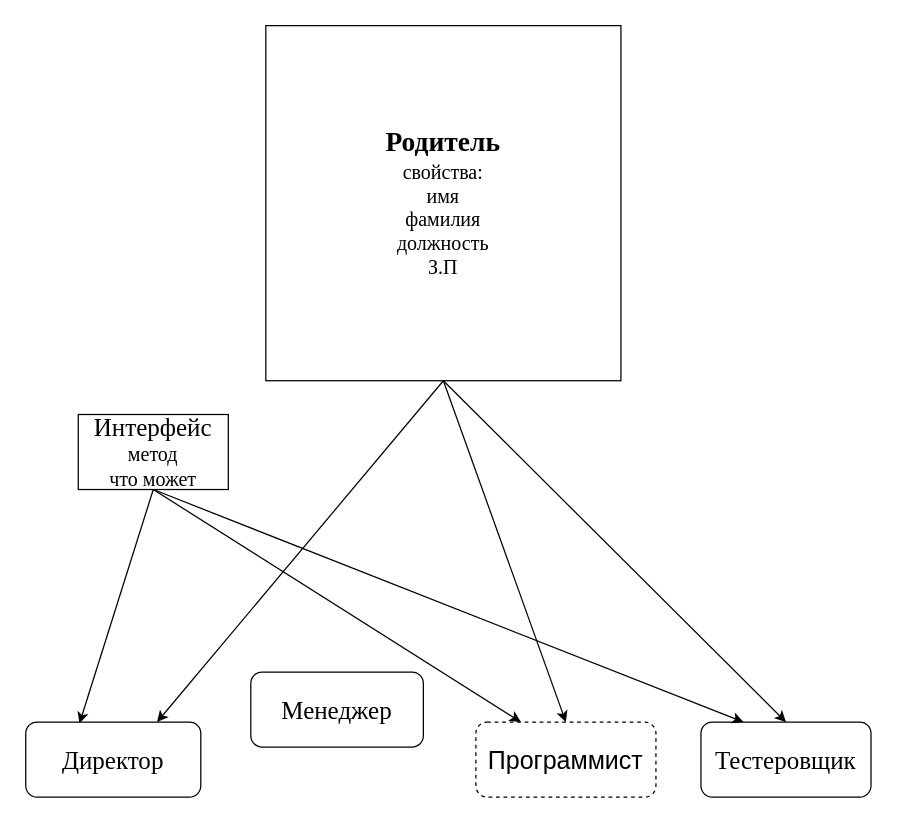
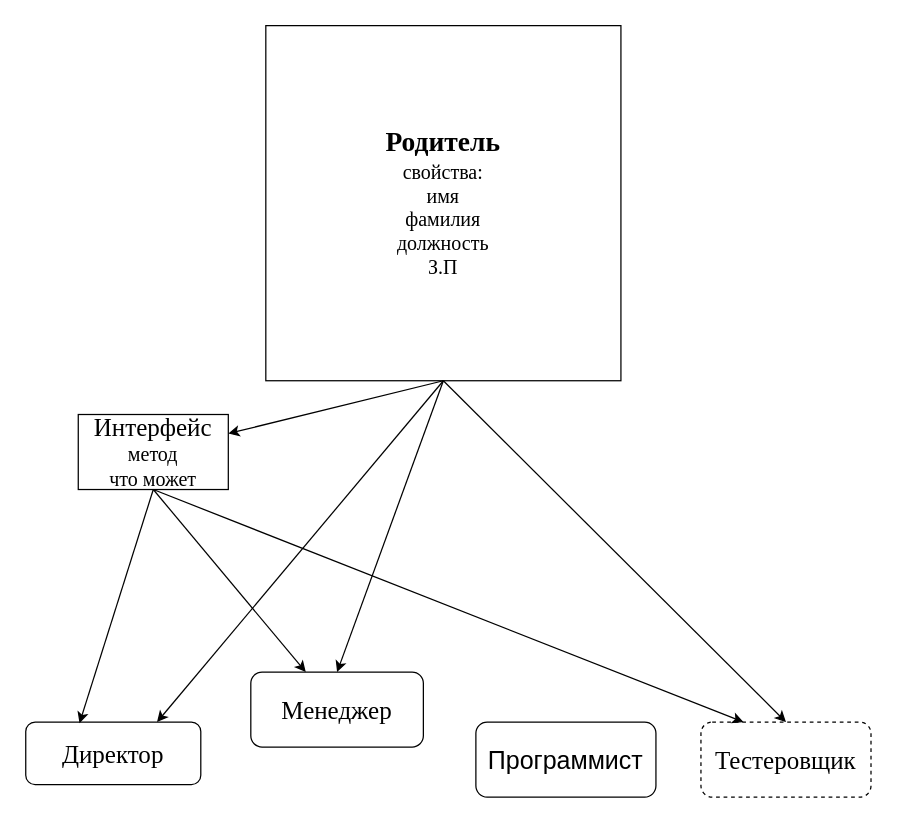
edge "Родитель свойства: имя фамилия должность З.П" -> "Менеджер": added
edge "Родитель свойства: имя фамилия должность З.П" -> "Программист": now "Родитель свойства: имя фамилия должность З.П" -> "Интерфейс метод что может"
edge "Интерфейс метод что может" -> "Программист": now "Интерфейс метод что может" -> "Менеджер"
node "Директор": size 175x75 -> 175x63
node "Программист": style dashed -> solid
node "Тестеровщик": style solid -> dashed
